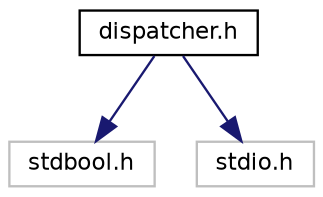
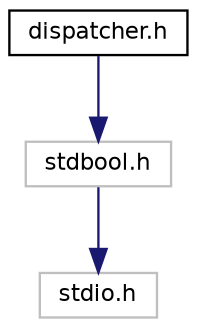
edge "dispatcher.h" -> "stdio.h": now "stdbool.h" -> "stdio.h"
